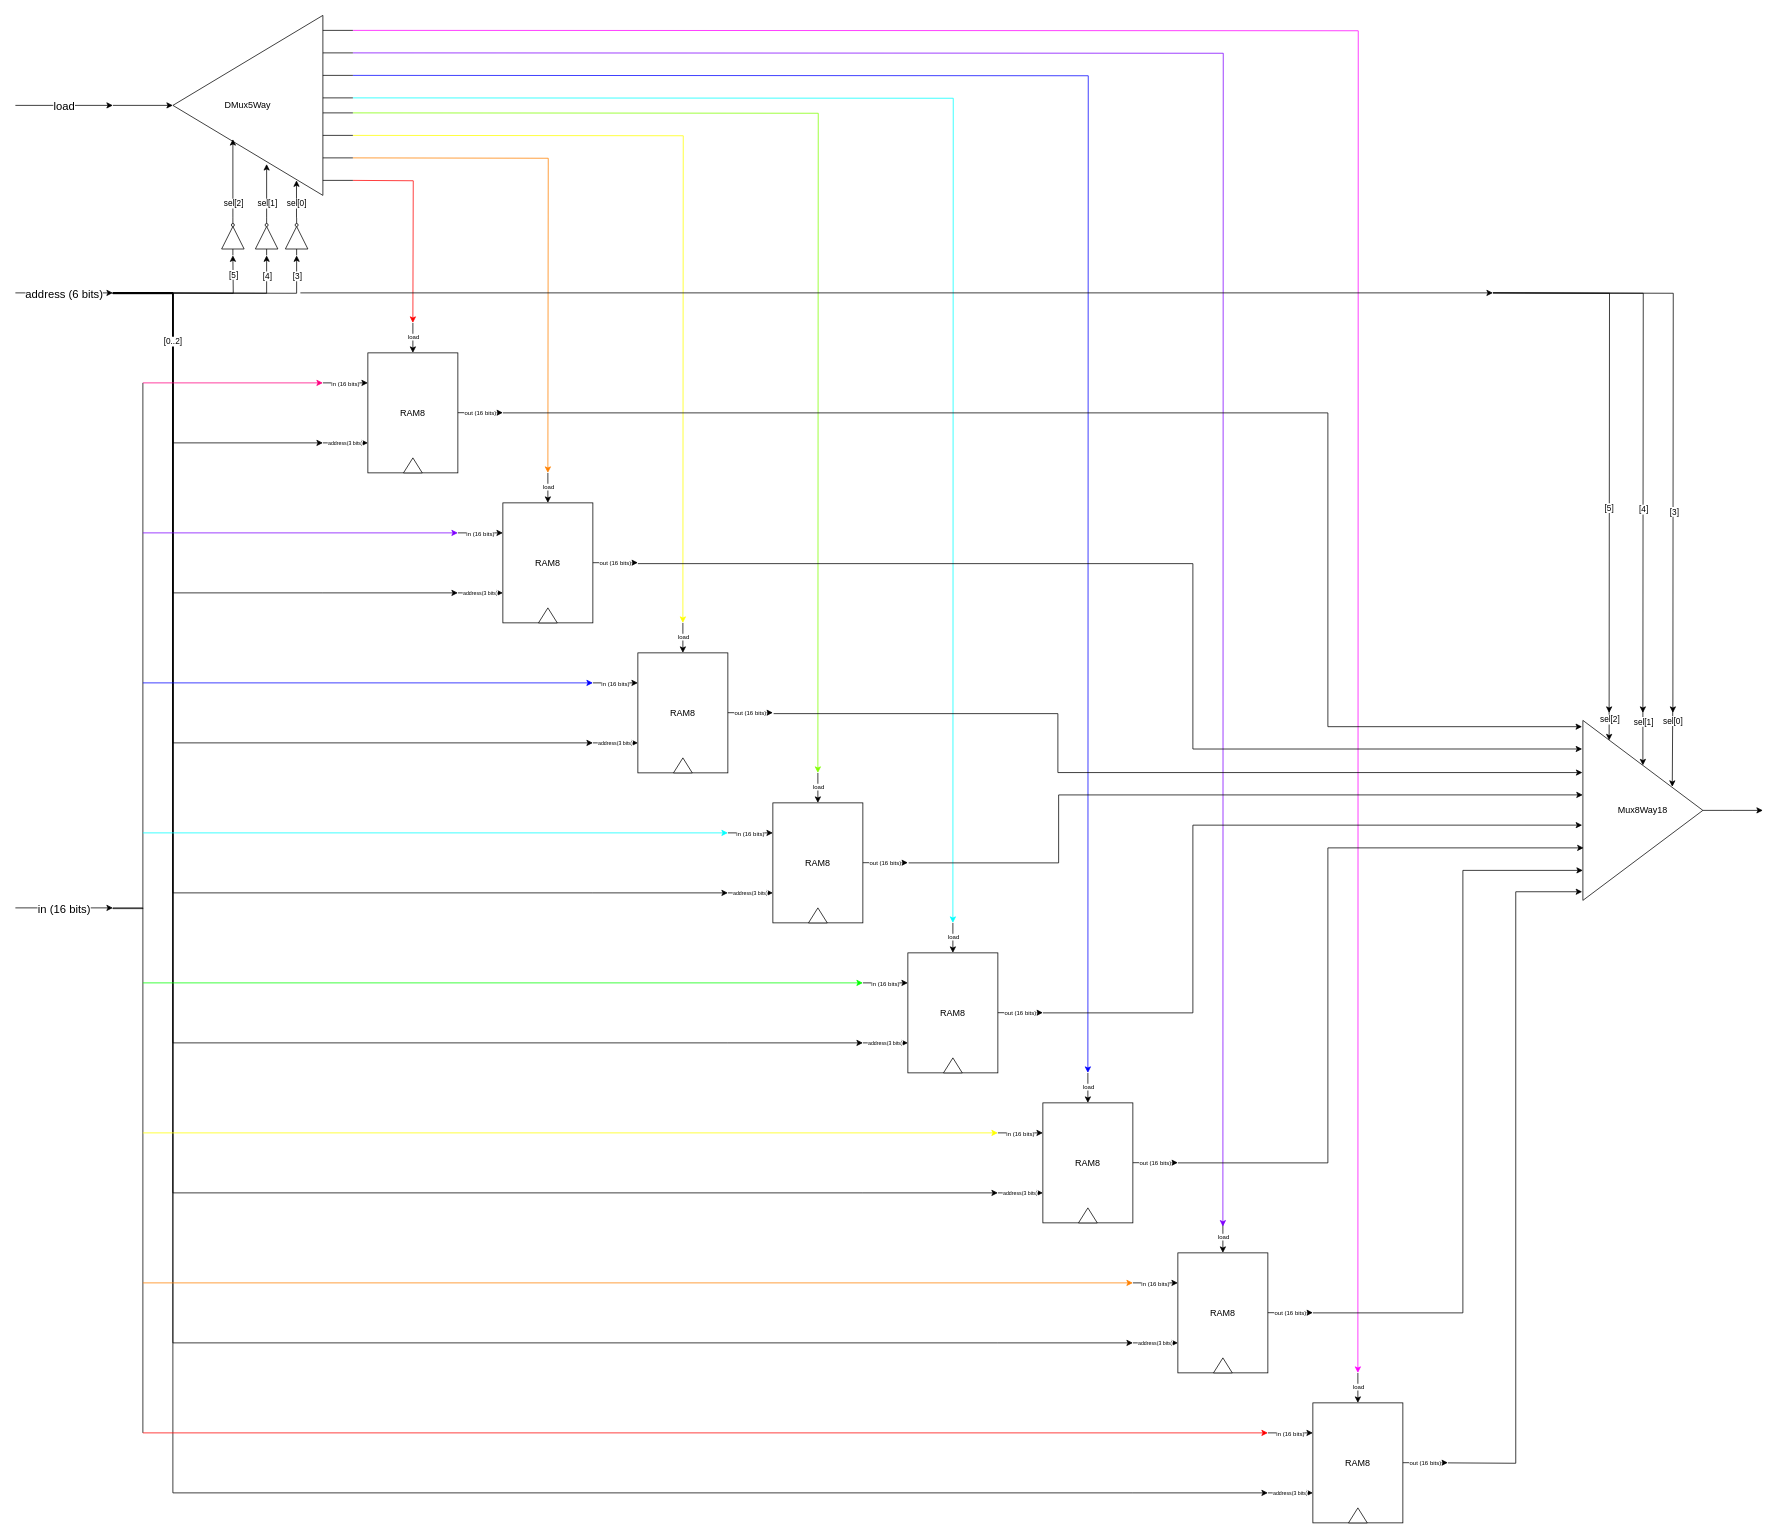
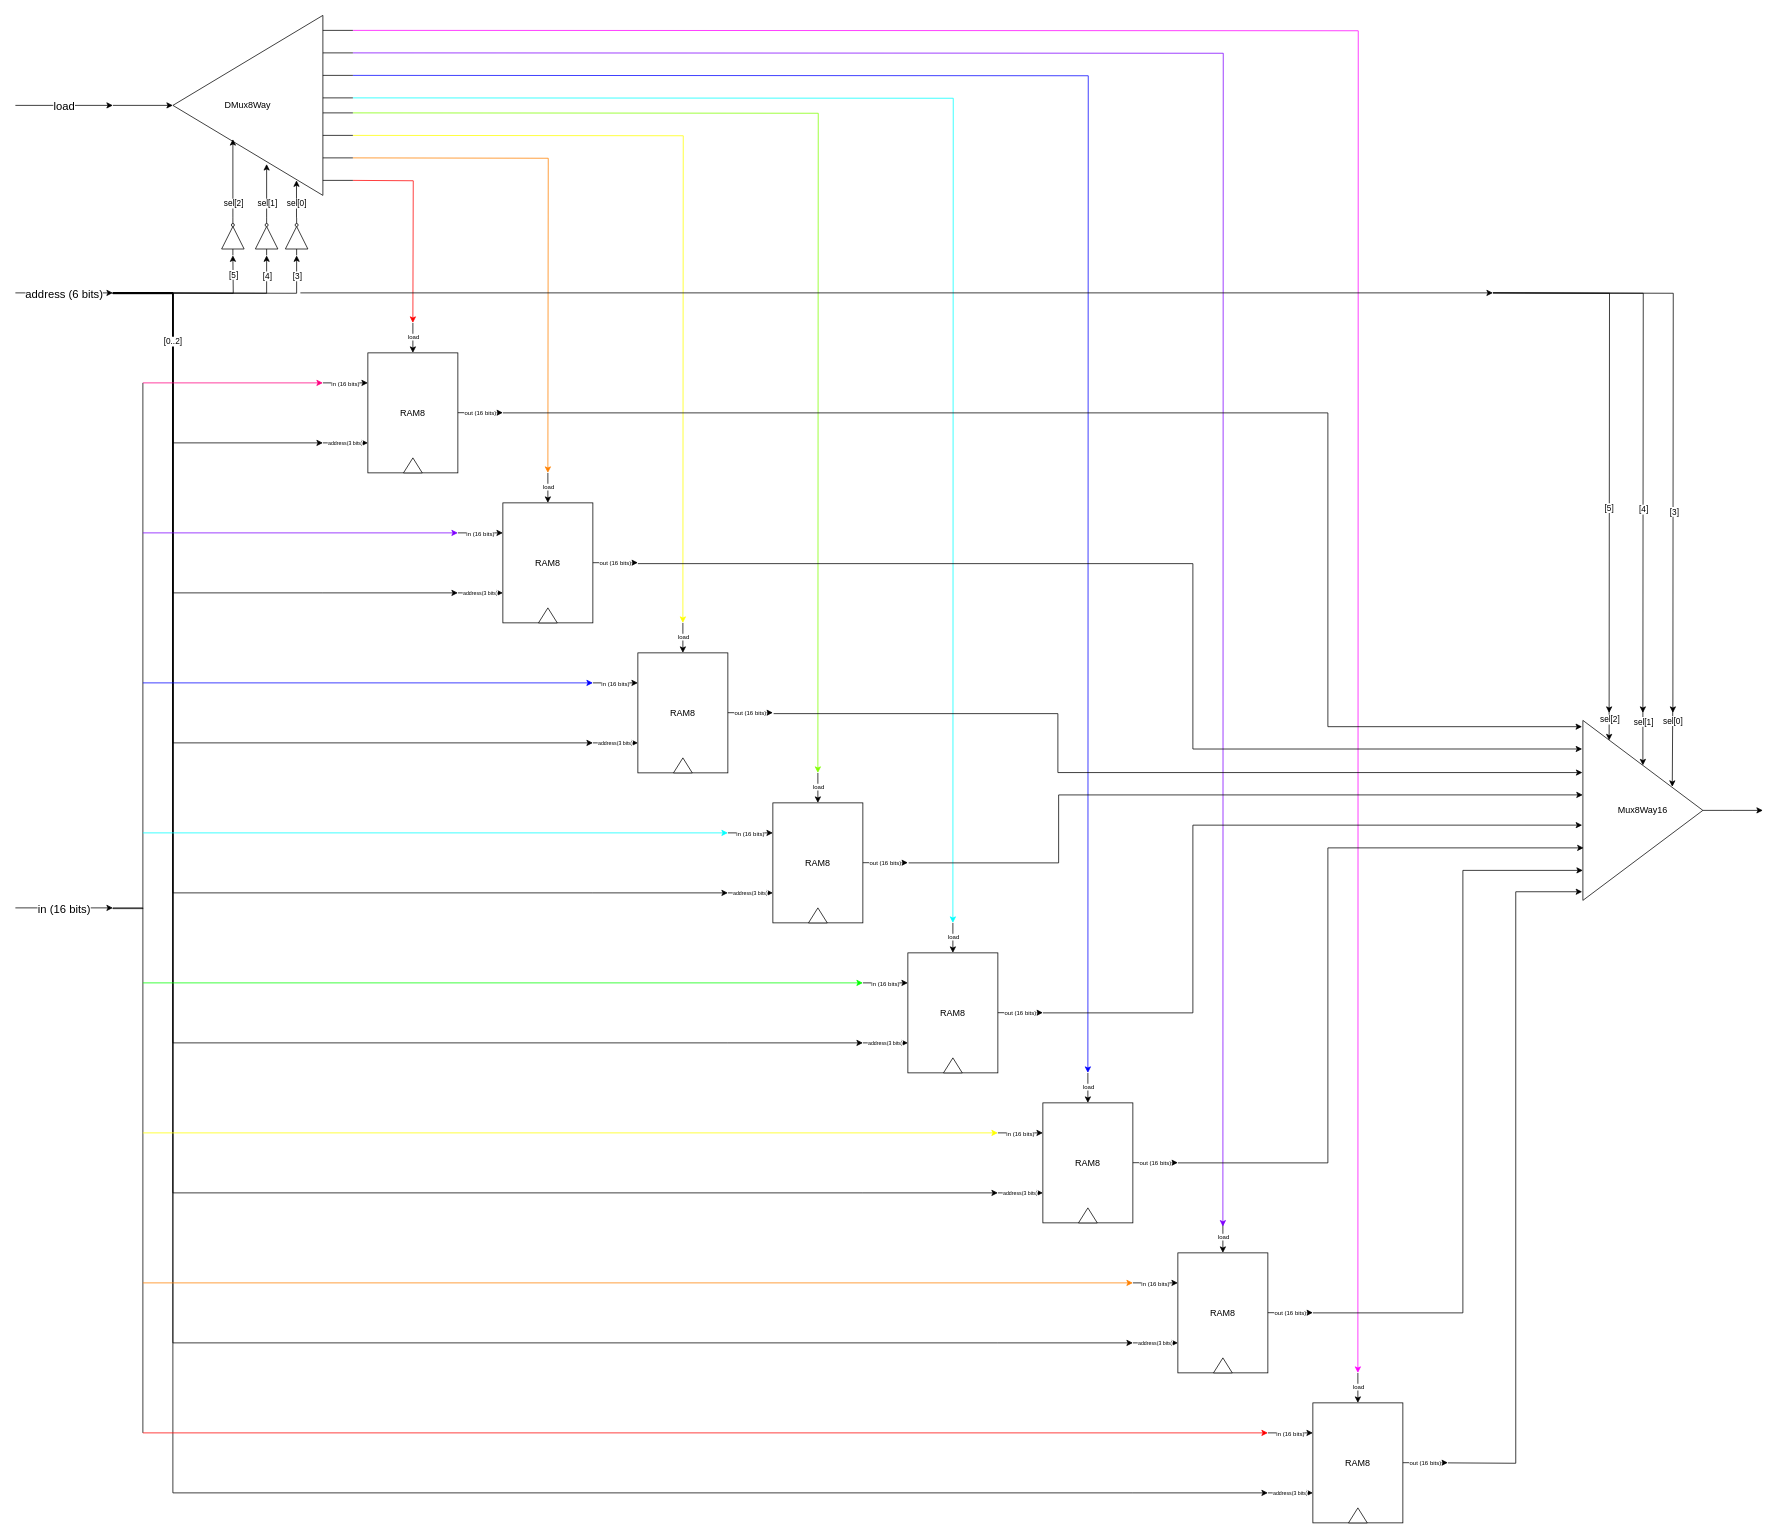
node "DMux5Way": label "DMux5Way" -> "DMux8Way"
node "Mux8Way18": label "Mux8Way18" -> "Mux8Way16"
